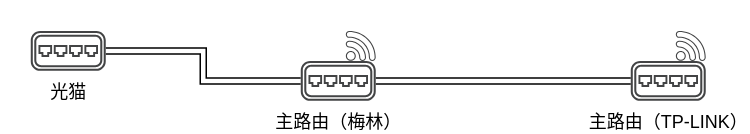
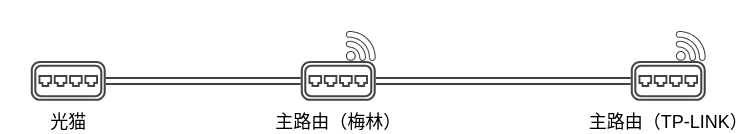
node "光猫": moved (68, 51) -> (68, 81)
